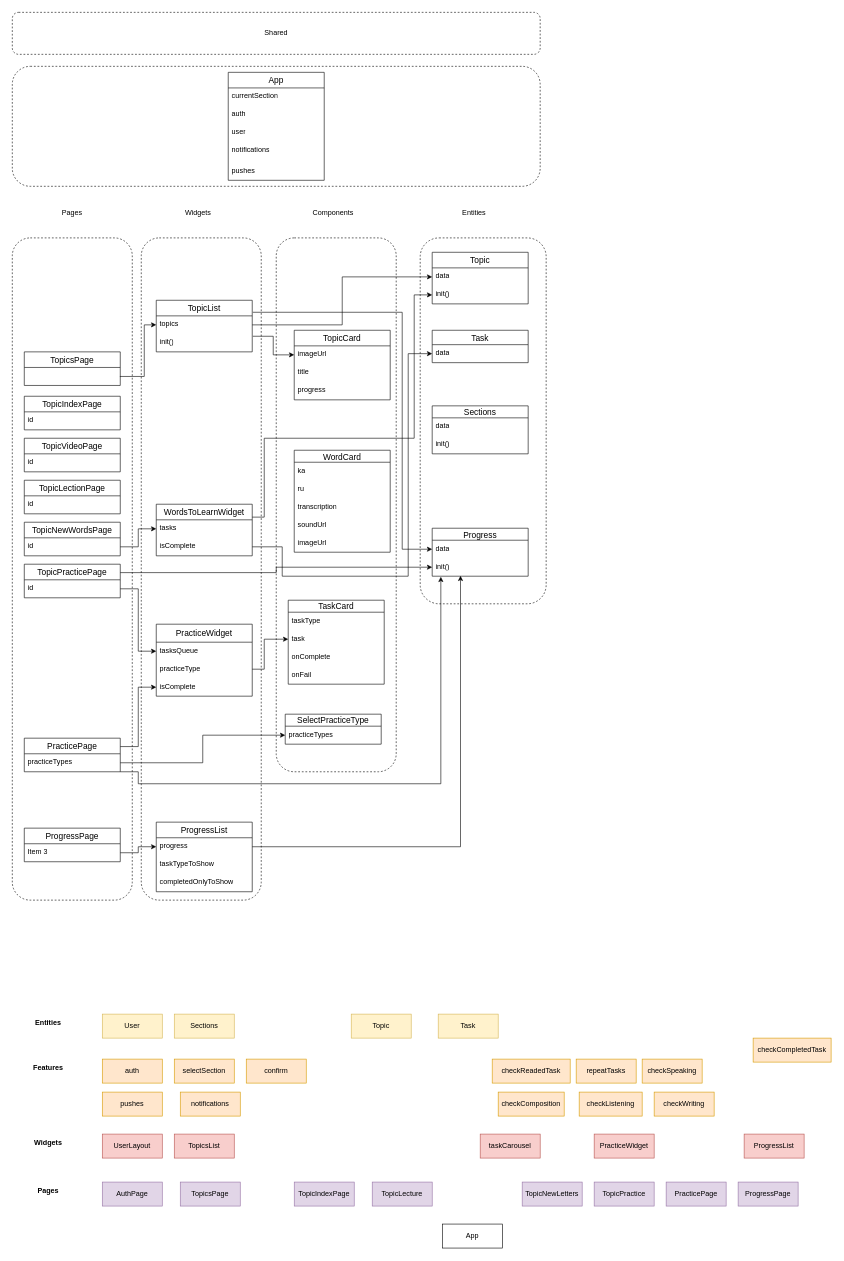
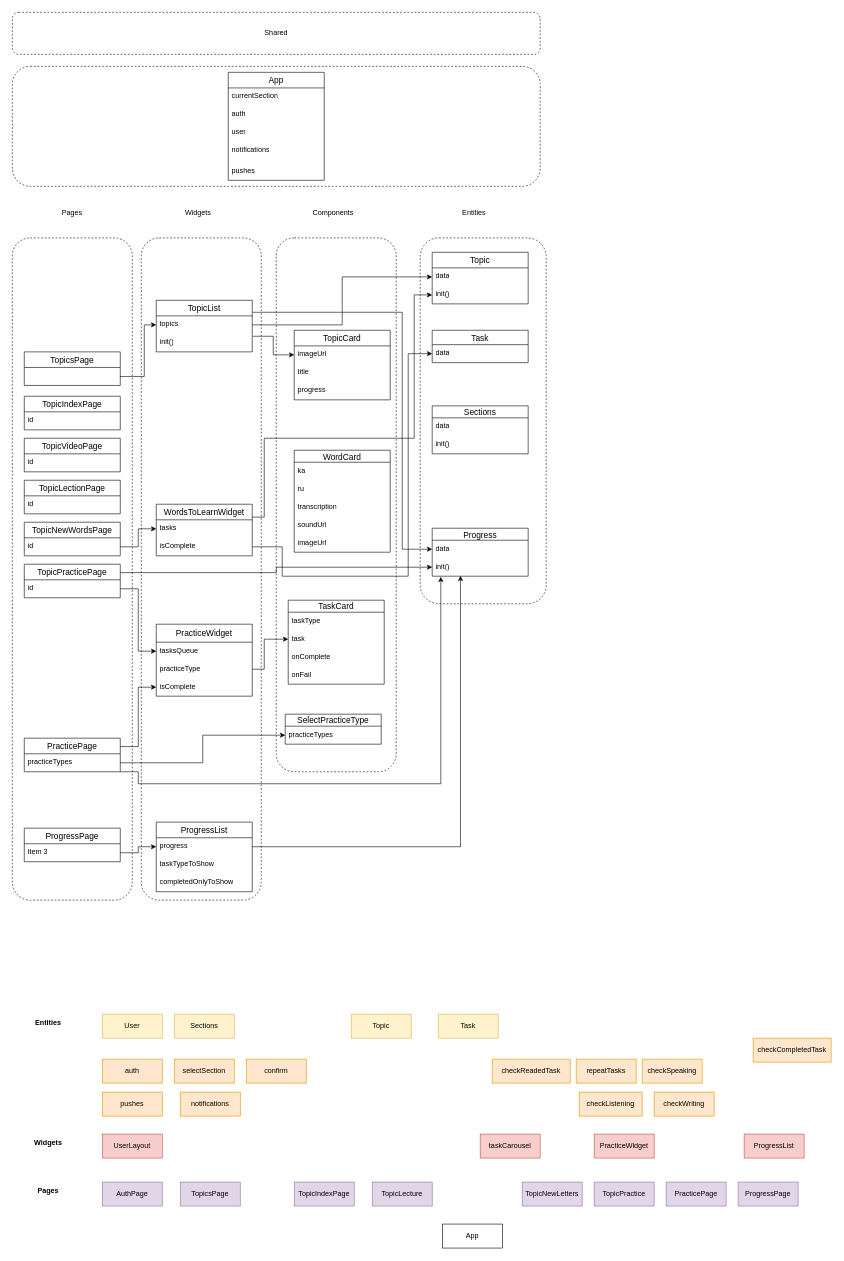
node "Features": removed
node "checkComposition": removed
node "TopicsList": removed
